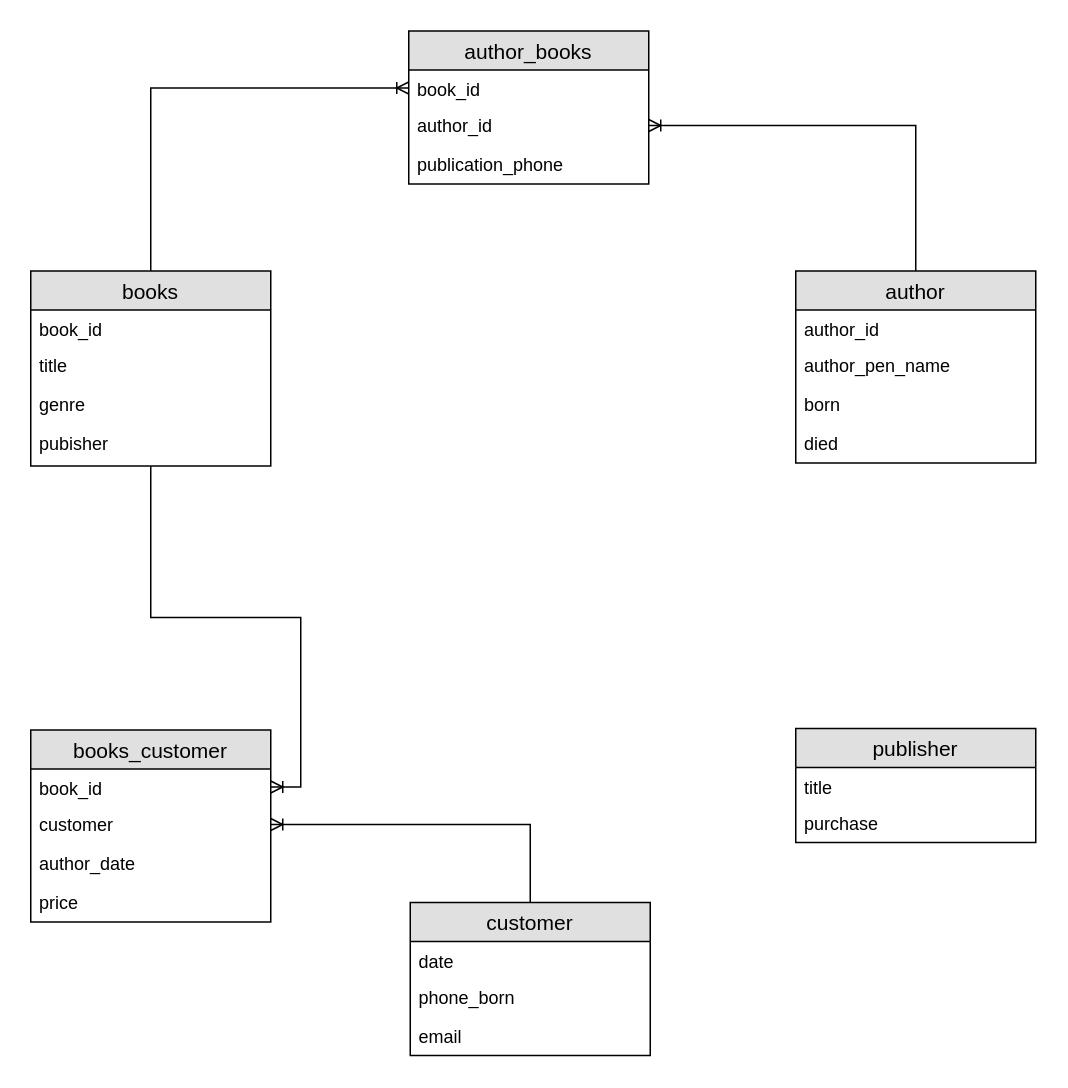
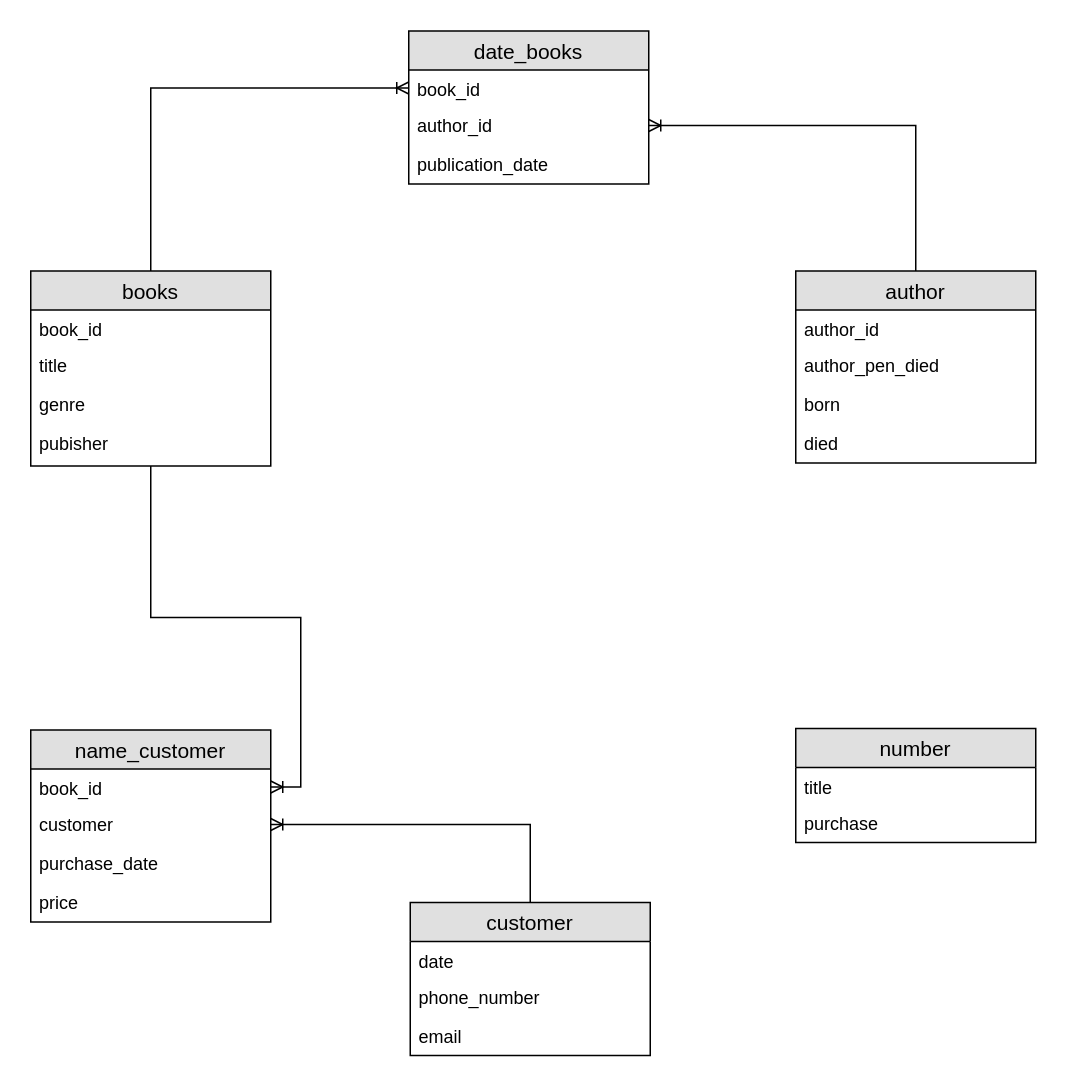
node "author_books": label "author_books" -> "date_books"
node "publication_phone": label "publication_phone" -> "publication_date"
node "author_pen_name": label "author_pen_name" -> "author_pen_died"
node "publisher": label "publisher" -> "number"
node "books_customer": label "books_customer" -> "name_customer"
node "author_date": label "author_date" -> "purchase_date"
node "phone_born": label "phone_born" -> "phone_number"
